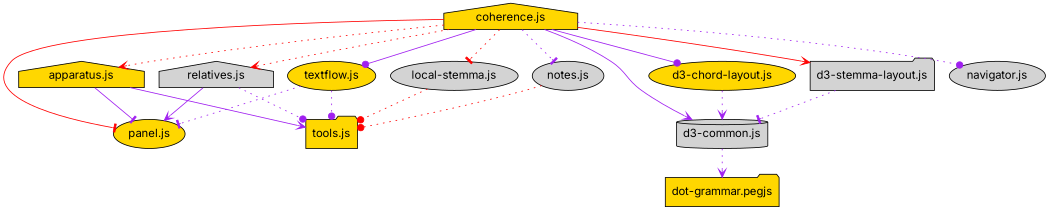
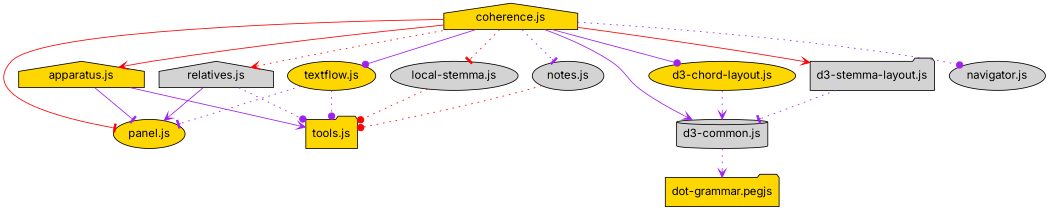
edge "coherence.js" -> "apparatus.js": style dotted -> solid
